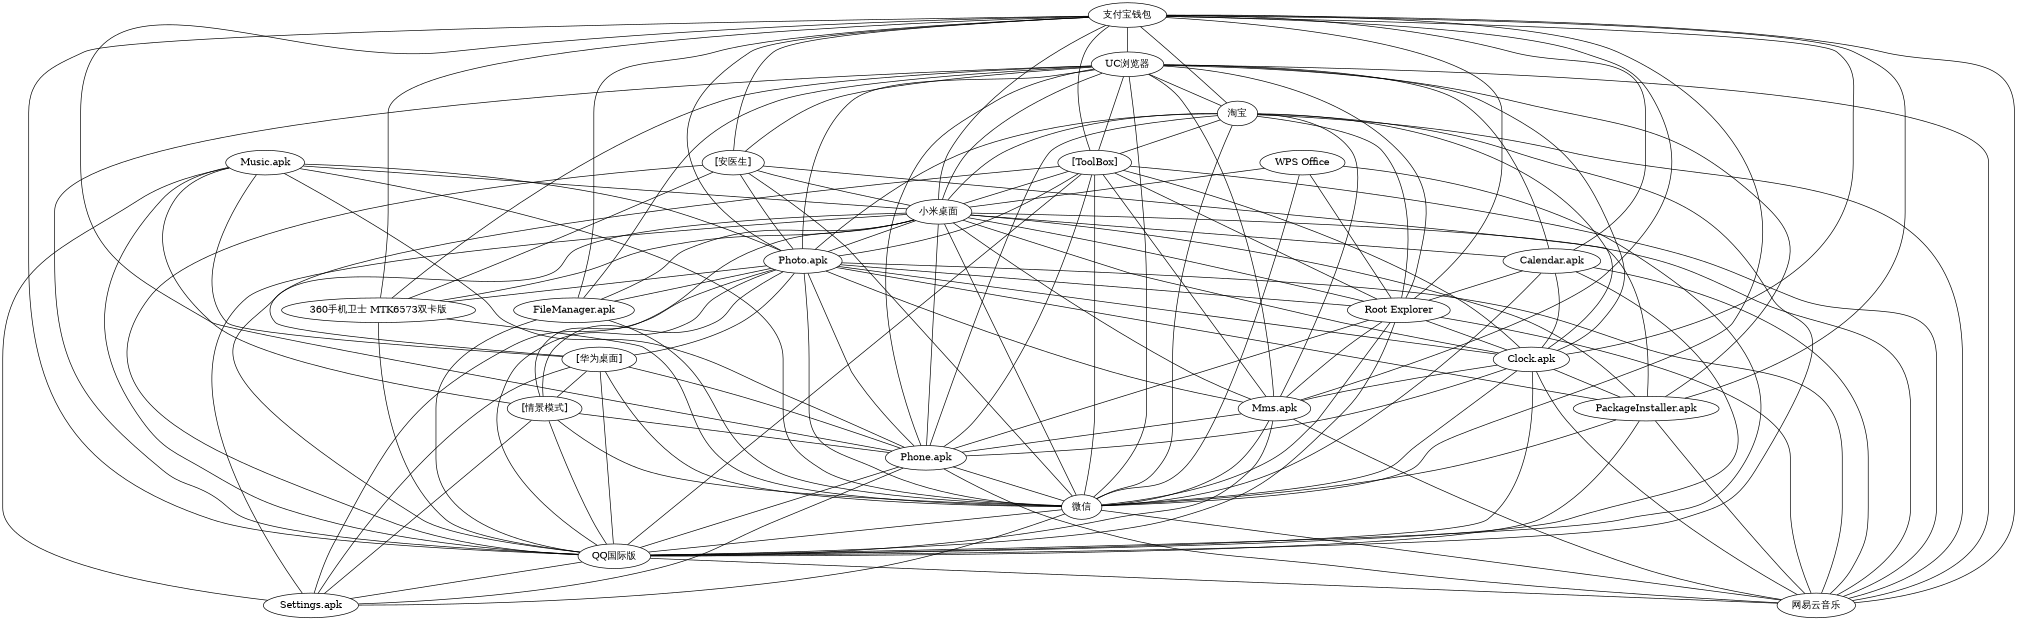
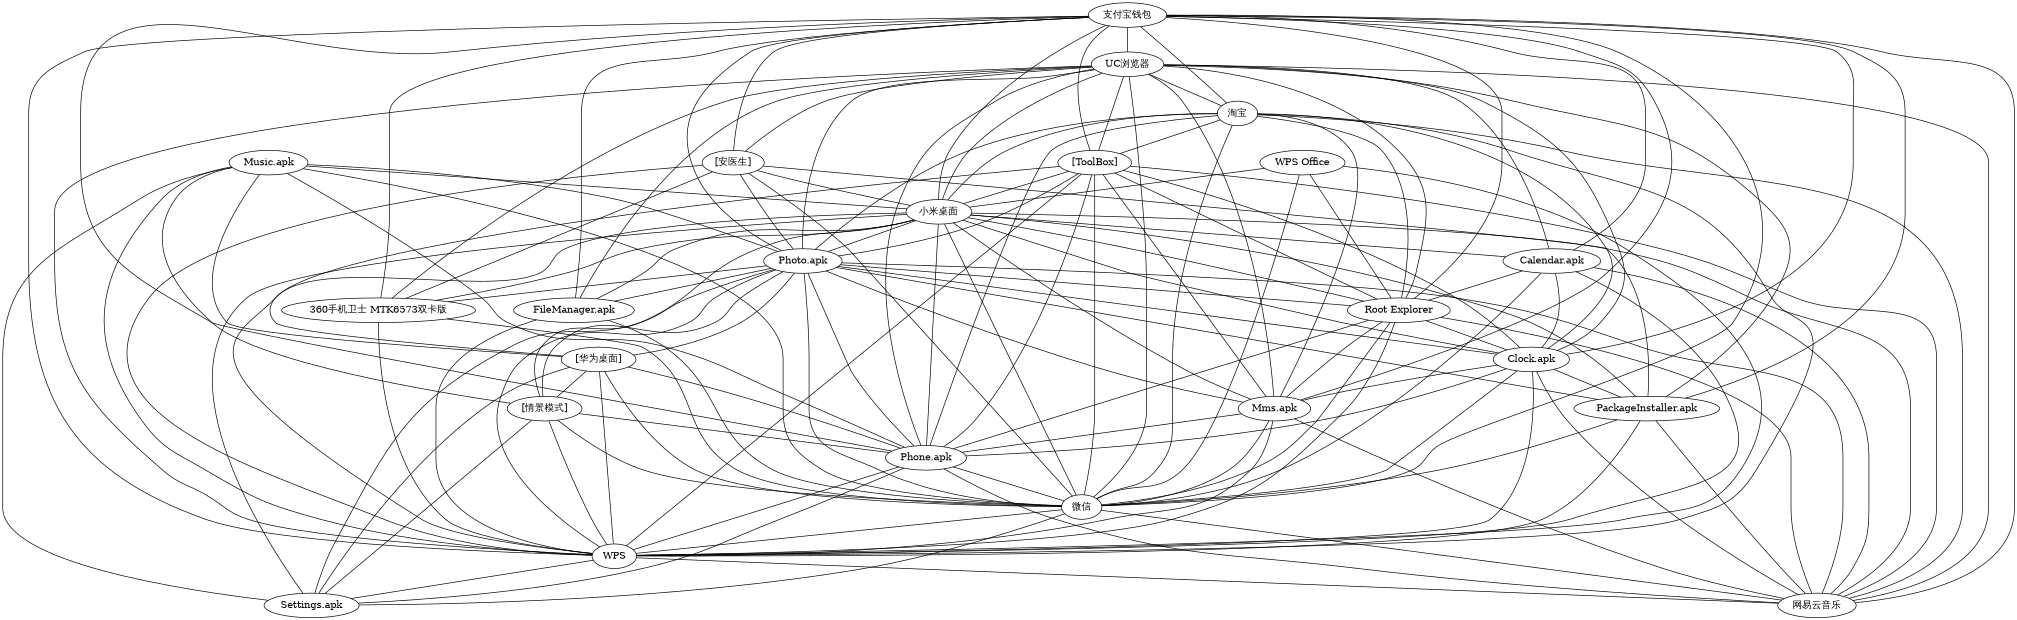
node "QQ国际版": label "QQ国际版" -> "WPS"
